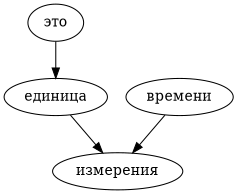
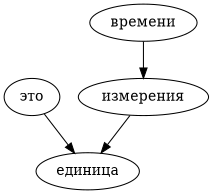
edge "единица" -> "измерения": reversed
